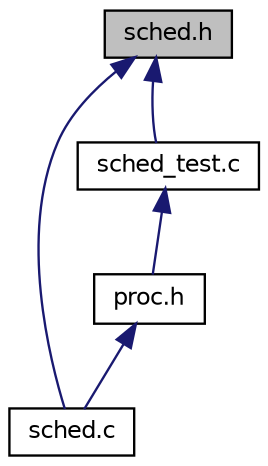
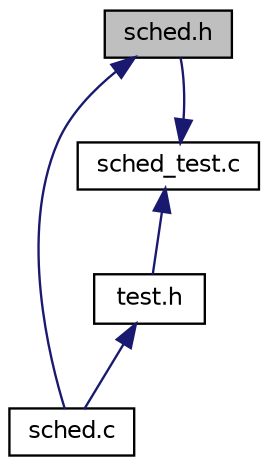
edge "sched_test.c" -> "sched.h": reversed
node "proc.h": label "proc.h" -> "test.h"
